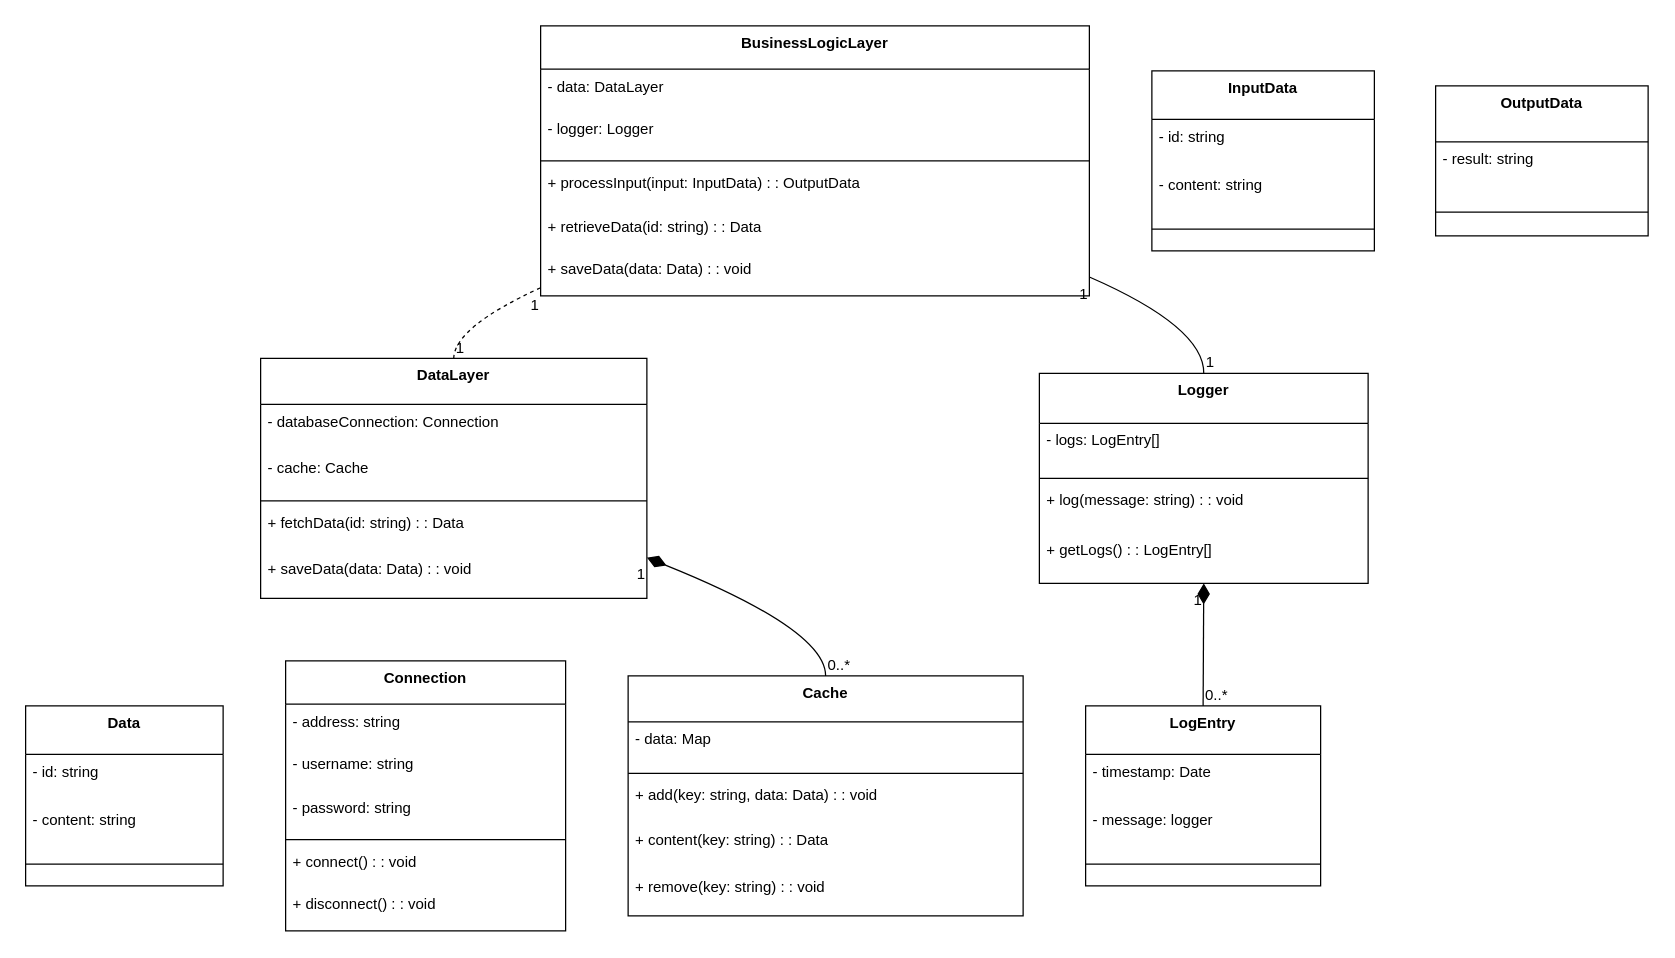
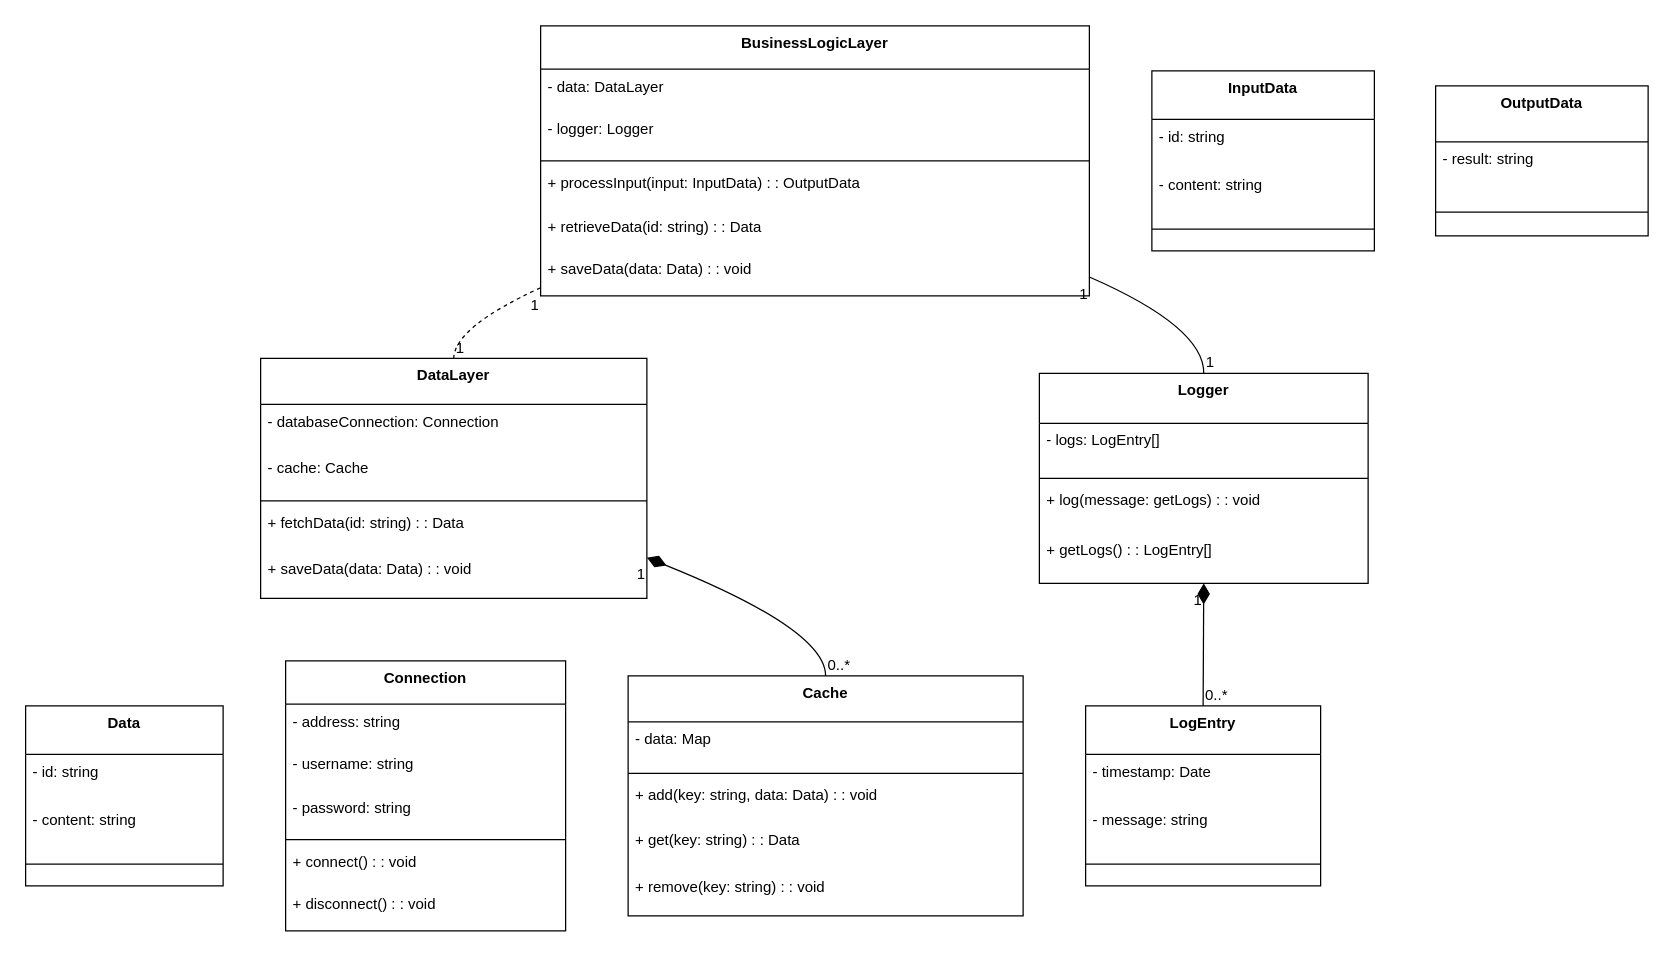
node "+ log(message: string) : : void": label "+ log(message: string) : : void" -> "+ log(message: getLogs) : : void"
node "- message: logger": label "- message: logger" -> "- message: string"
node "+ content(key: string) : : Data": label "+ content(key: string) : : Data" -> "+ get(key: string) : : Data"
